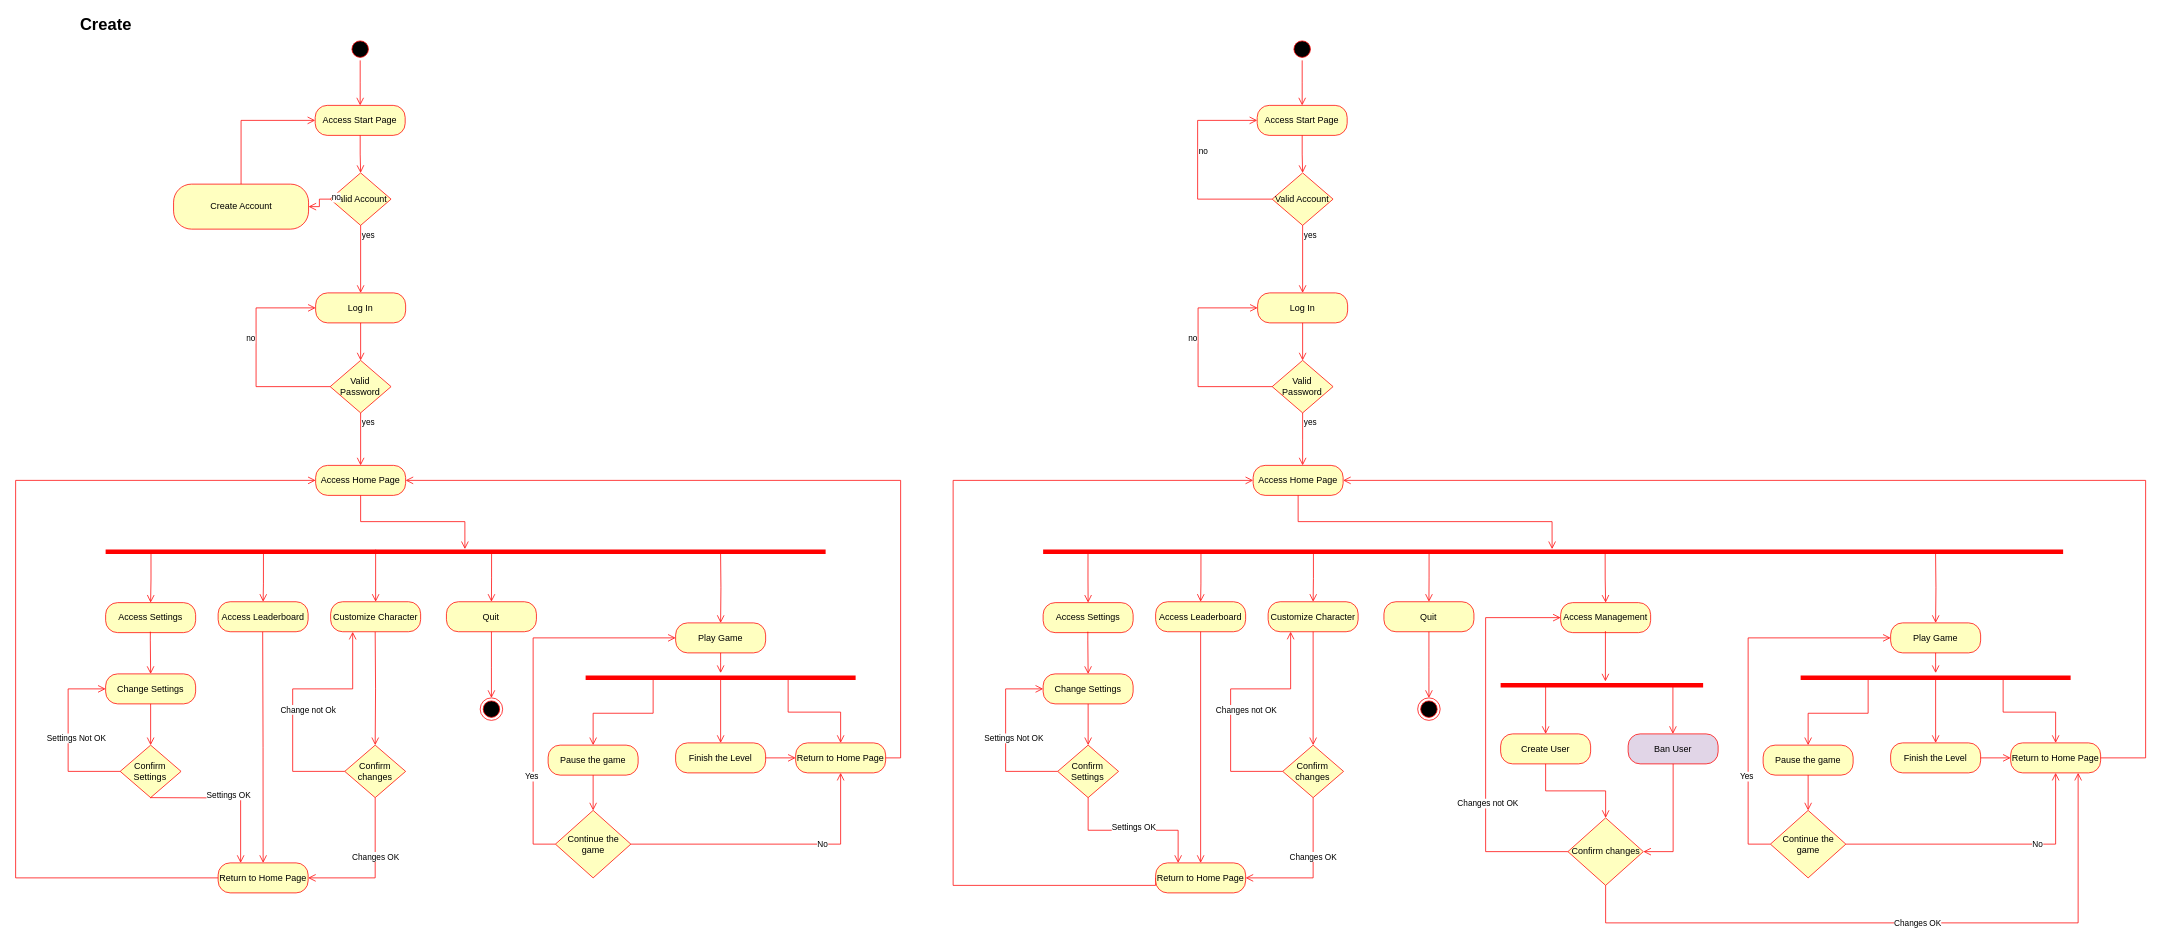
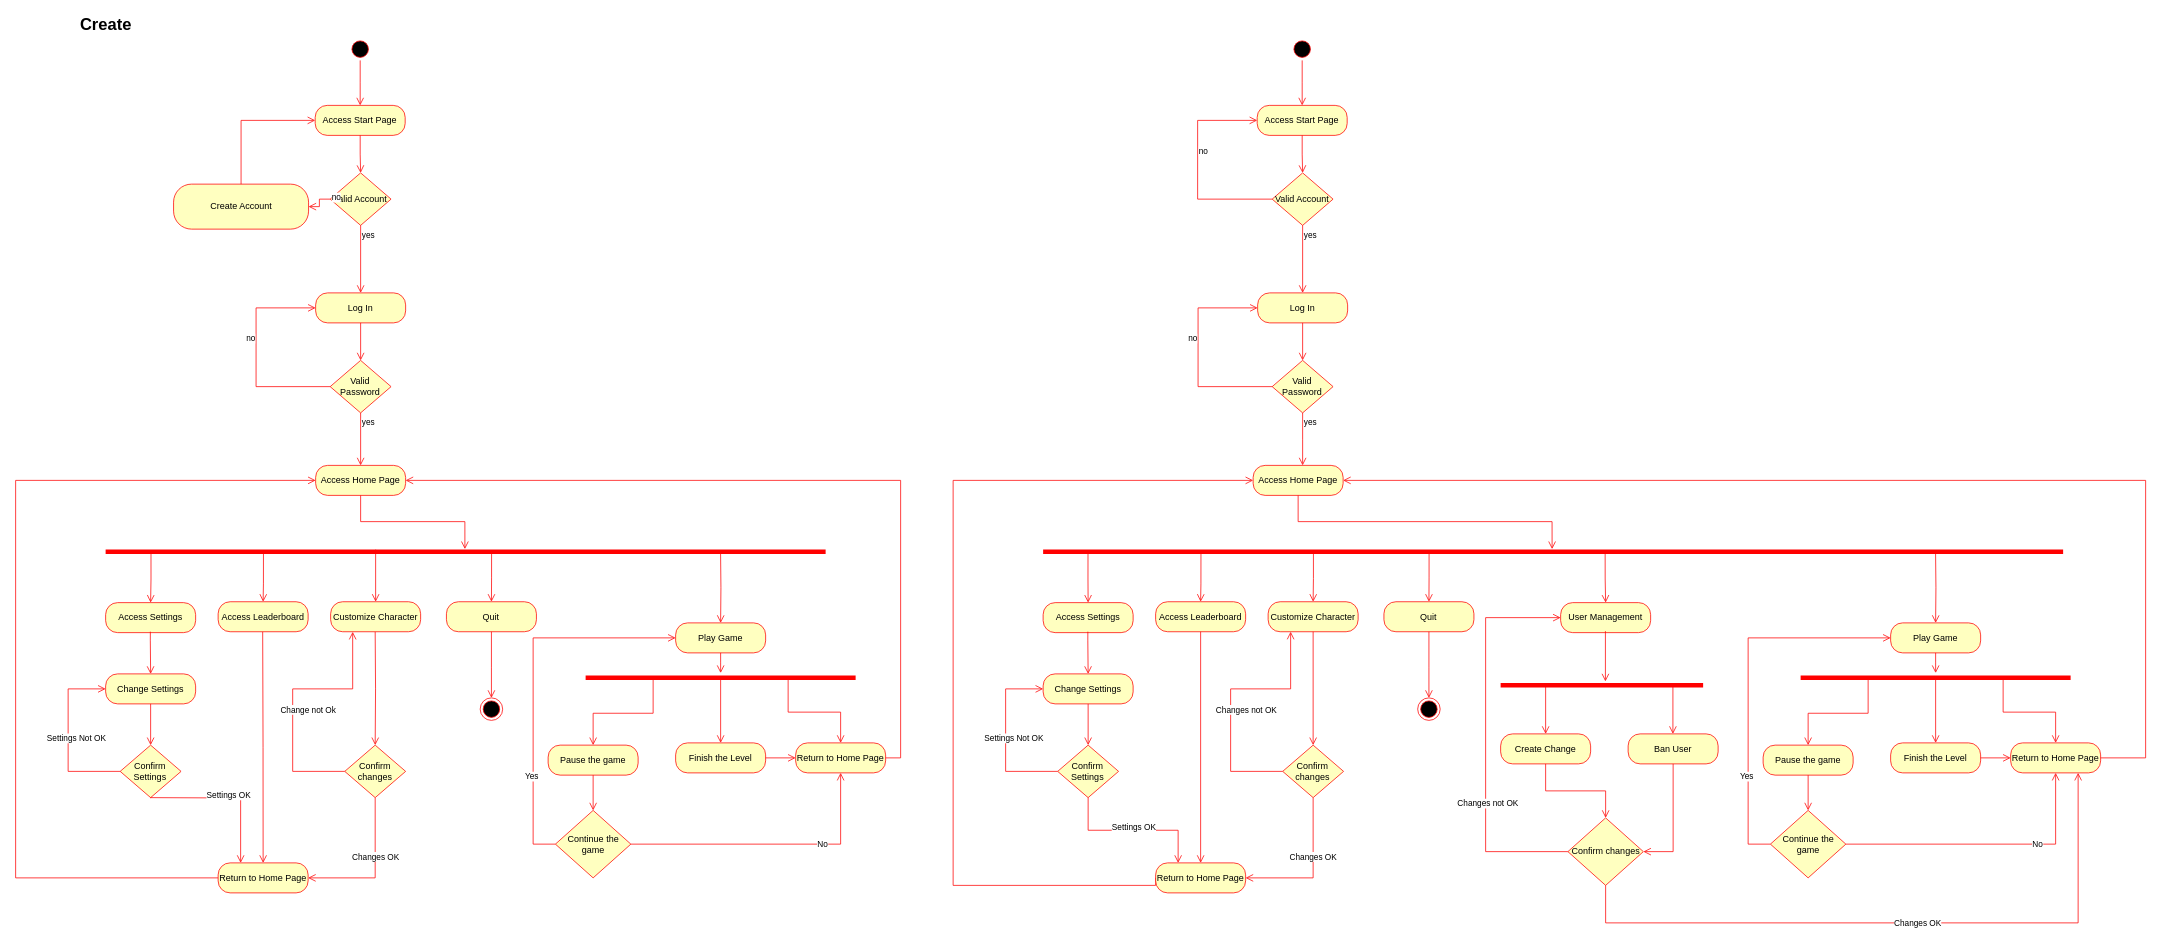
node "Access Management": label "Access Management" -> "User Management"
node "Create User": label "Create User" -> "Create Change"
node "Ban User": fillcolor #e1d5e7 -> #ffffc0
